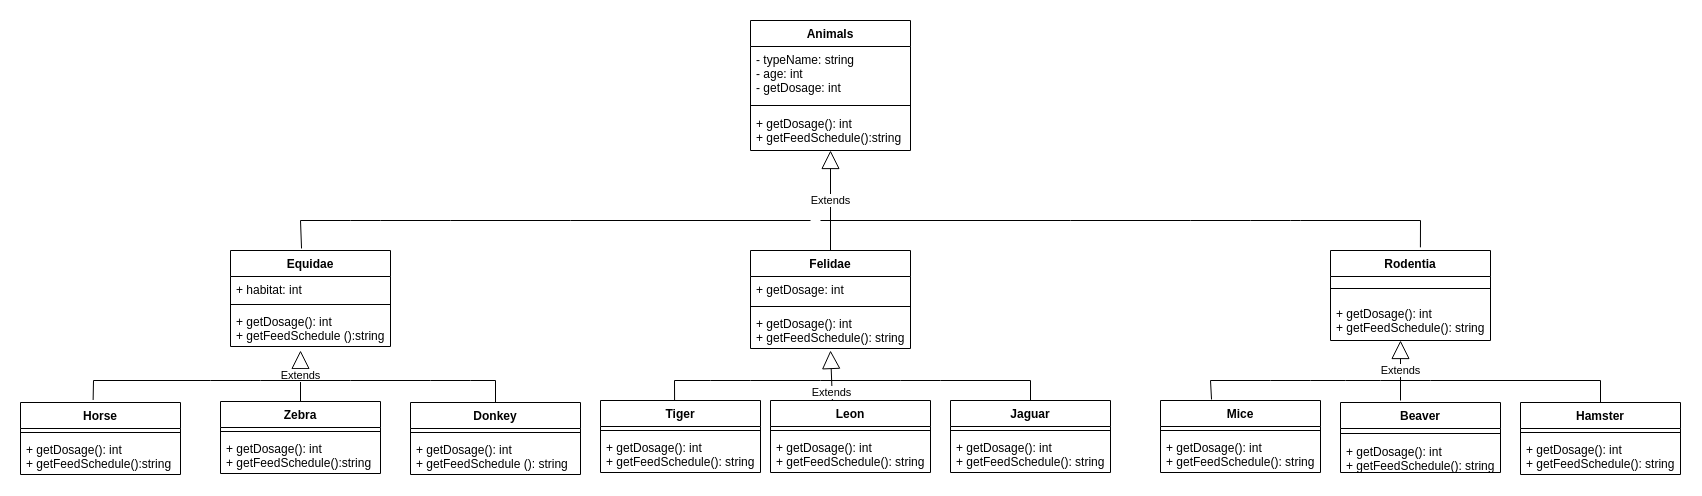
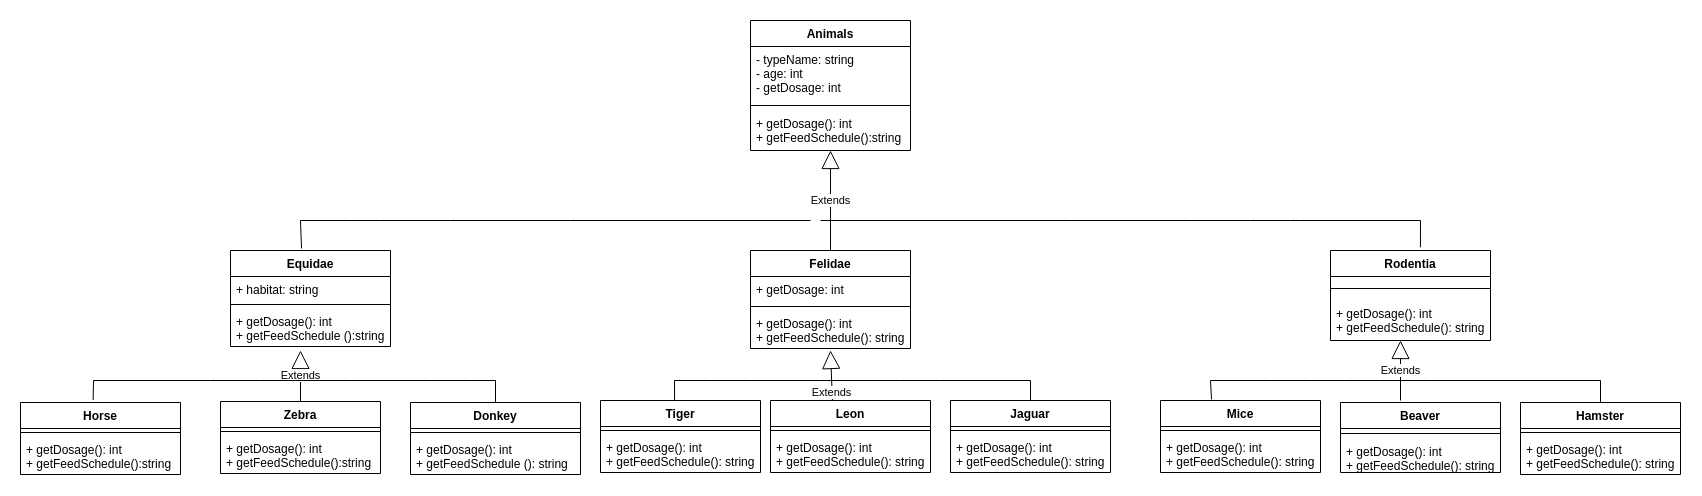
node "+ habitat: int": label "+ habitat: int" -> "+ habitat: string"
